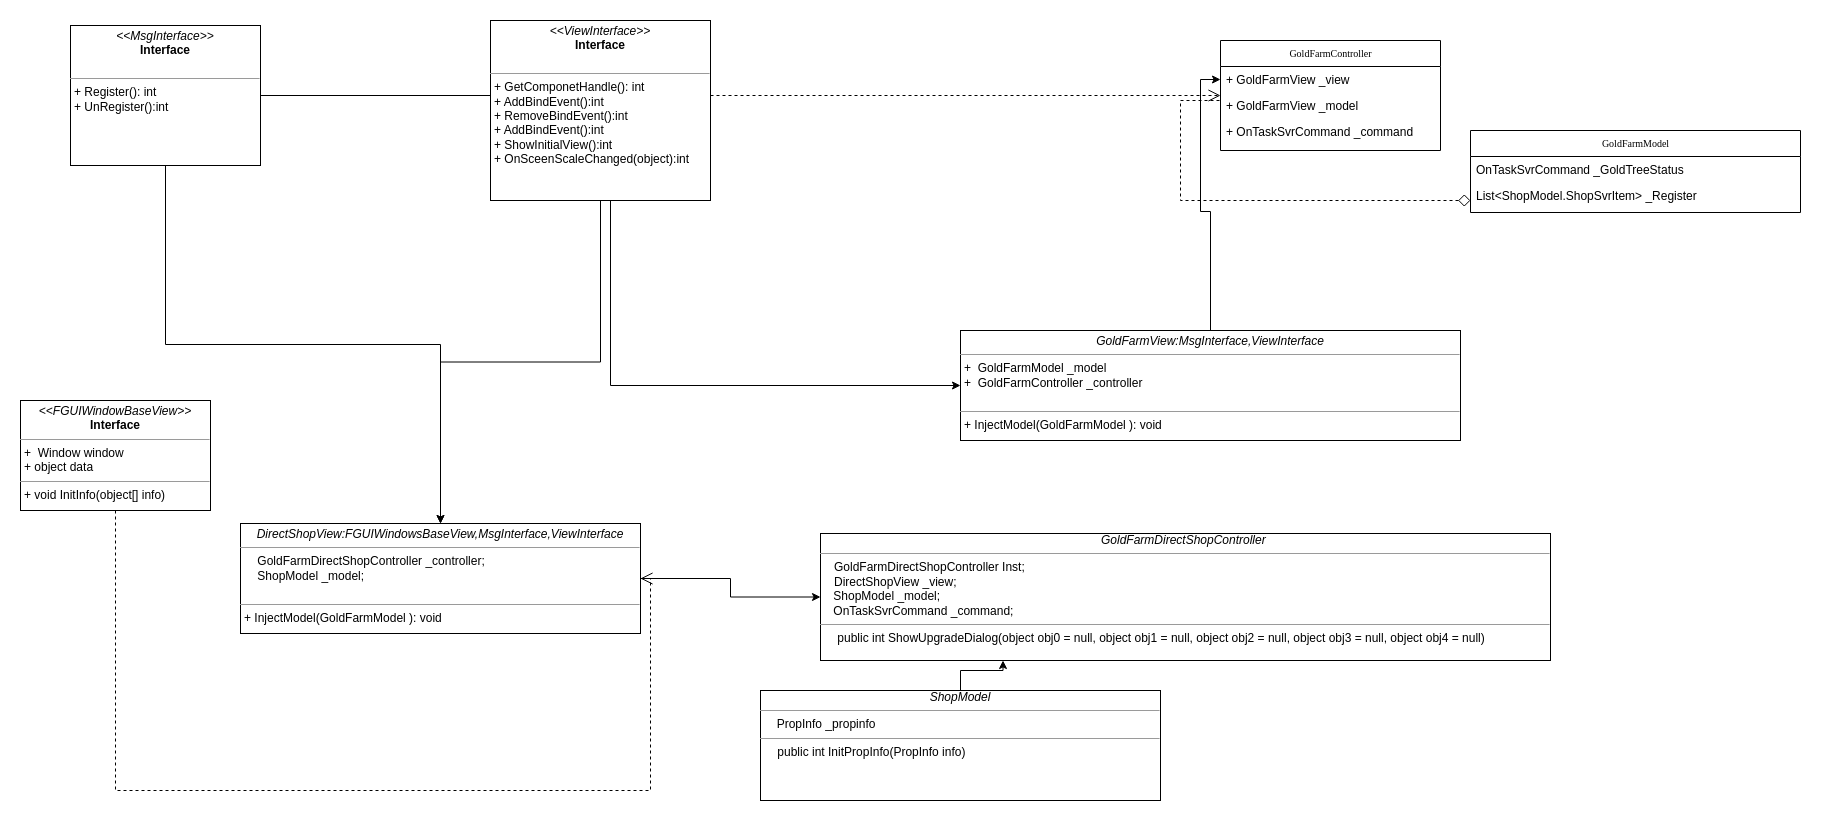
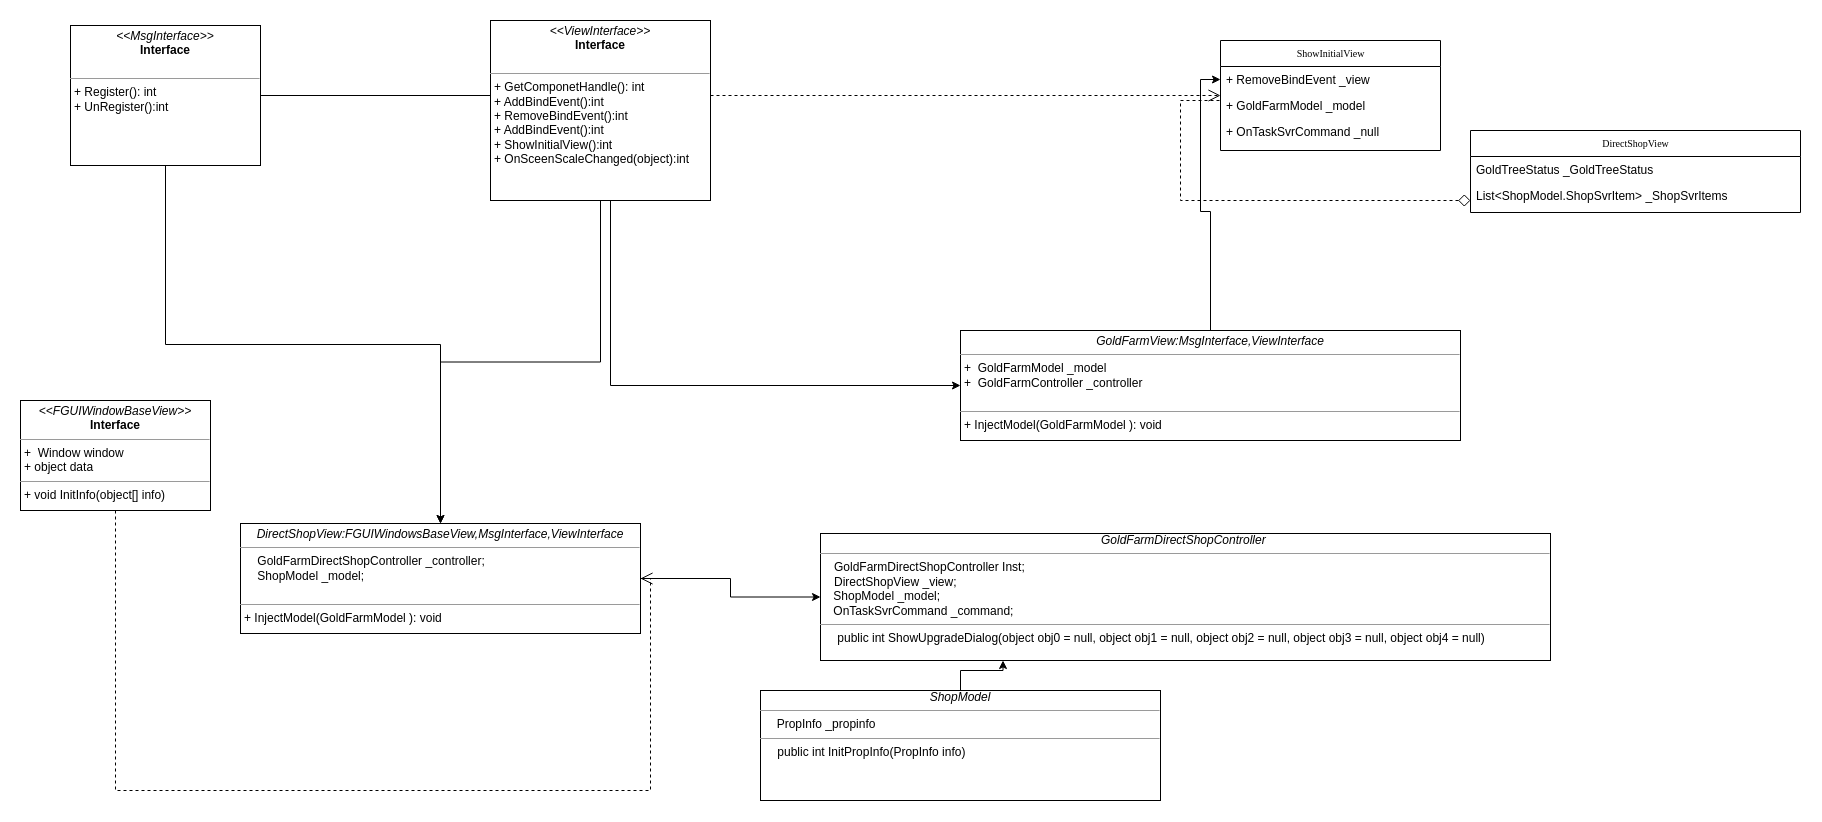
node "GoldFarmController": label "GoldFarmController" -> "ShowInitialView"
node "+ GoldFarmView _view": label "+ GoldFarmView _view" -> "+ RemoveBindEvent _view"
node "+ GoldFarmView _model": label "+ GoldFarmView _model" -> "+ GoldFarmModel _model"
node "+ OnTaskSvrCommand _command": label "+ OnTaskSvrCommand _command" -> "+ OnTaskSvrCommand _null"
node "GoldFarmModel": label "GoldFarmModel" -> "DirectShopView"
node "OnTaskSvrCommand _GoldTreeStatus": label "OnTaskSvrCommand _GoldTreeStatus" -> "GoldTreeStatus _GoldTreeStatus"
node "List<ShopModel.ShopSvrItem> _Register": label "List<ShopModel.ShopSvrItem> _Register" -> "List<ShopModel.ShopSvrItem> _ShopSvrItems"
